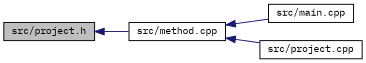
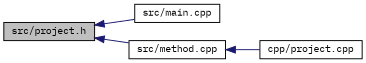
edge "src/main.cpp" -> "src/method.cpp": now "src/main.cpp" -> "src/project.h"
node "src/project.cpp": label "src/project.cpp" -> "cpp/project.cpp"
